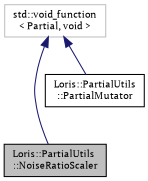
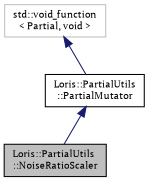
edge "Loris::PartialUtils ::NoiseRatioScaler" -> "std::void_function < Partial, void >": now "Loris::PartialUtils ::NoiseRatioScaler" -> "Loris::PartialUtils ::PartialMutator"
